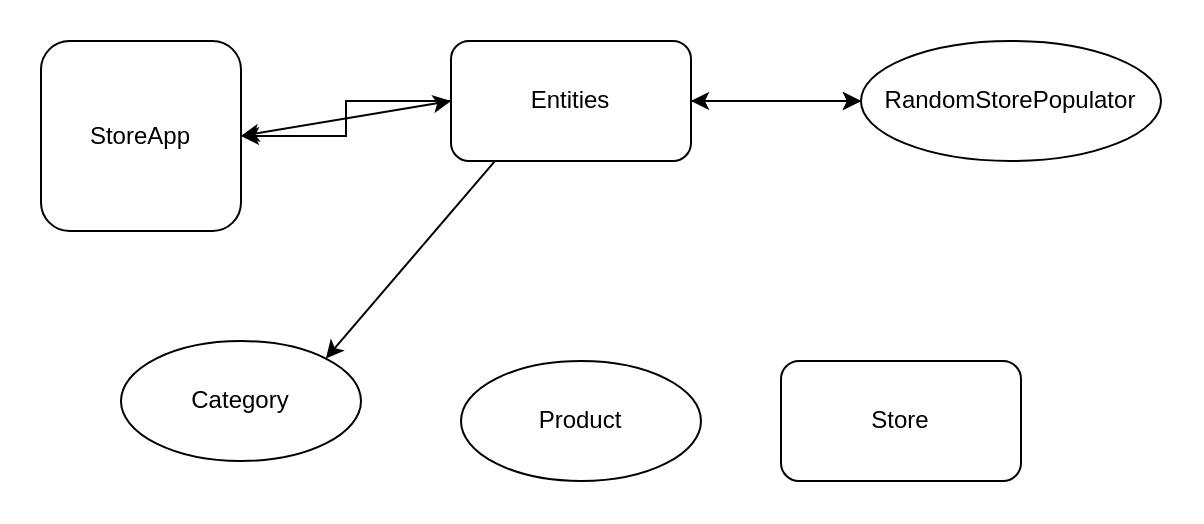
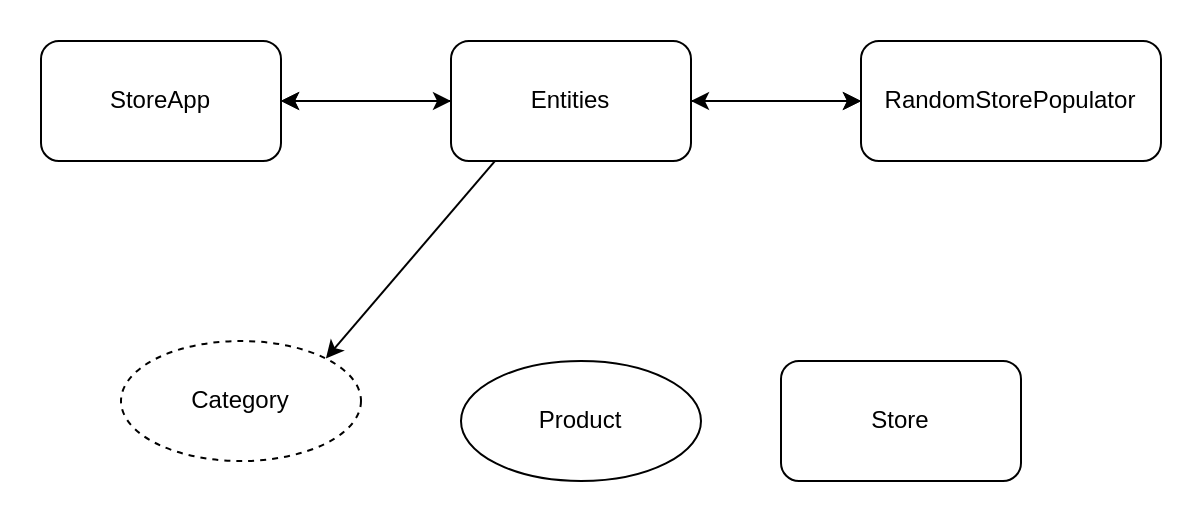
node "RandomStorePopulator": shape ellipse -> rounded rectangle
node "StoreApp": size 200x190 -> 240x120
node "Category": style solid -> dashed
